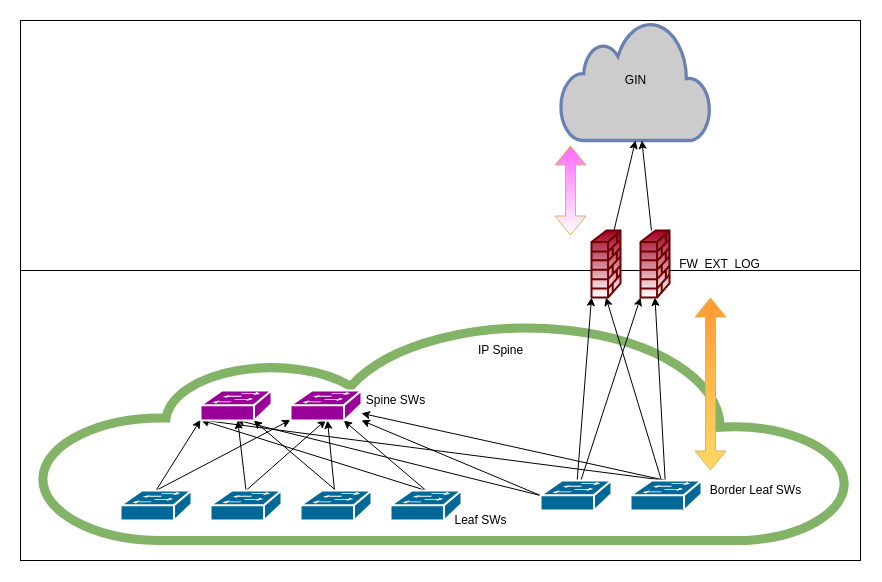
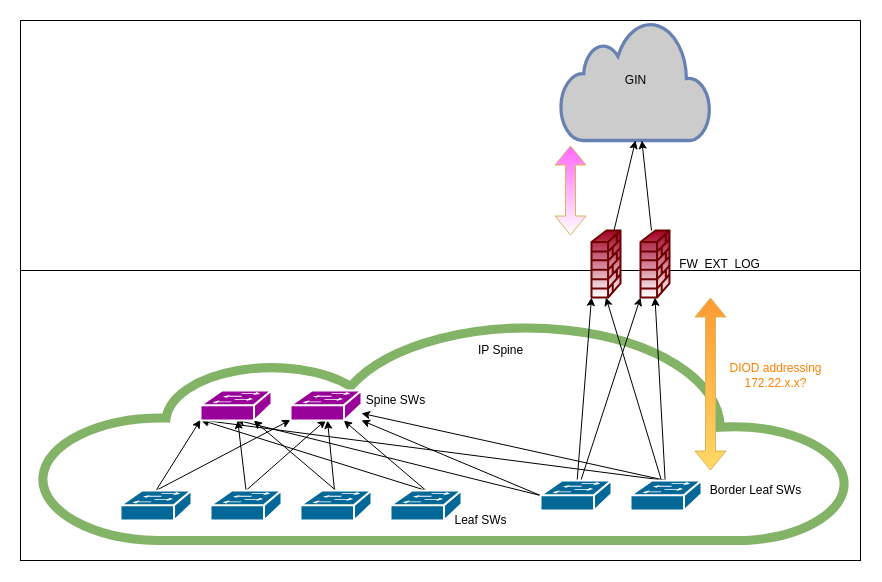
node "DIOD addressing 172.22.x.x?": added
